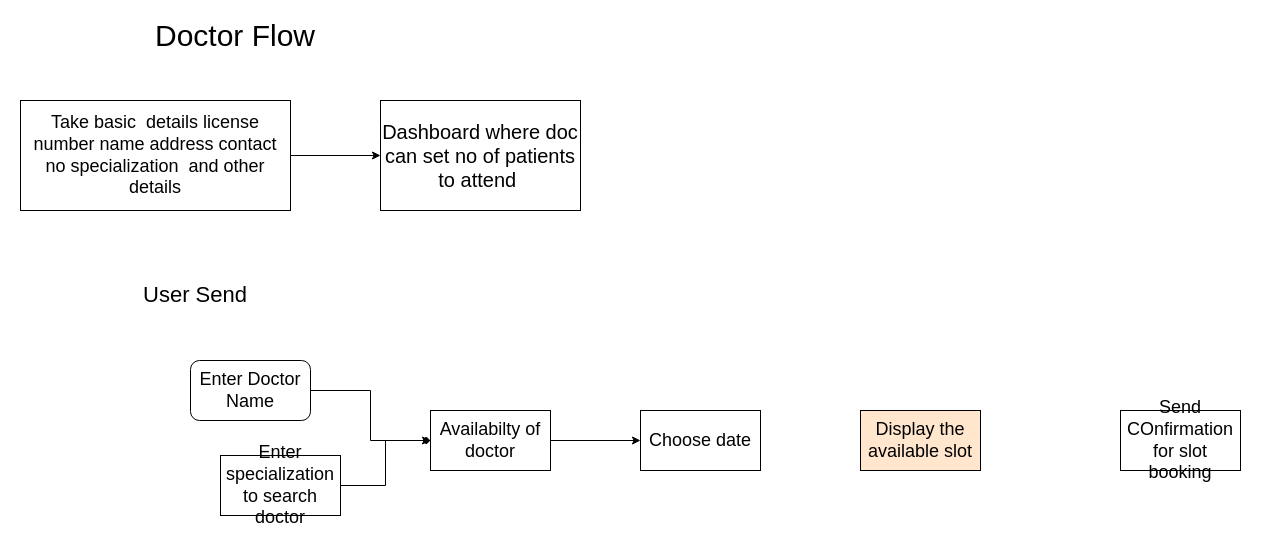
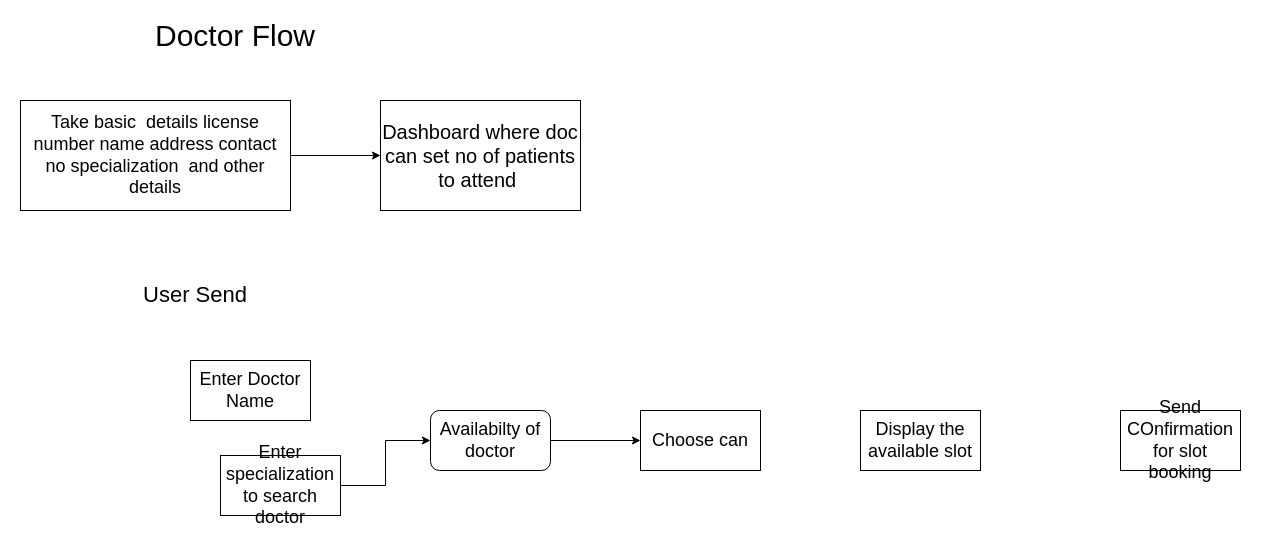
node "Enter Doctor Name": shape rounded rectangle -> rectangle
edge "Enter Doctor Name" -> "Availabilty of doctor": removed
node "Availabilty of doctor": shape rectangle -> rounded rectangle
node "Choose date": label "Choose date" -> "Choose can"
node "Display the available slot": fillcolor #ffe6cc -> #ffffff
edge "Enter specialization to search doctor" -> "Availabilty of doctor": arrowhead diamond -> classic
